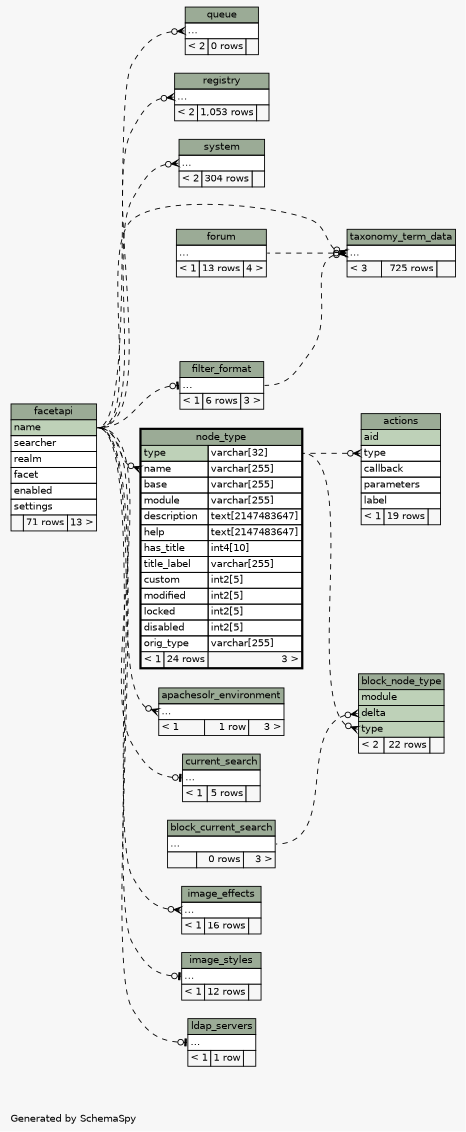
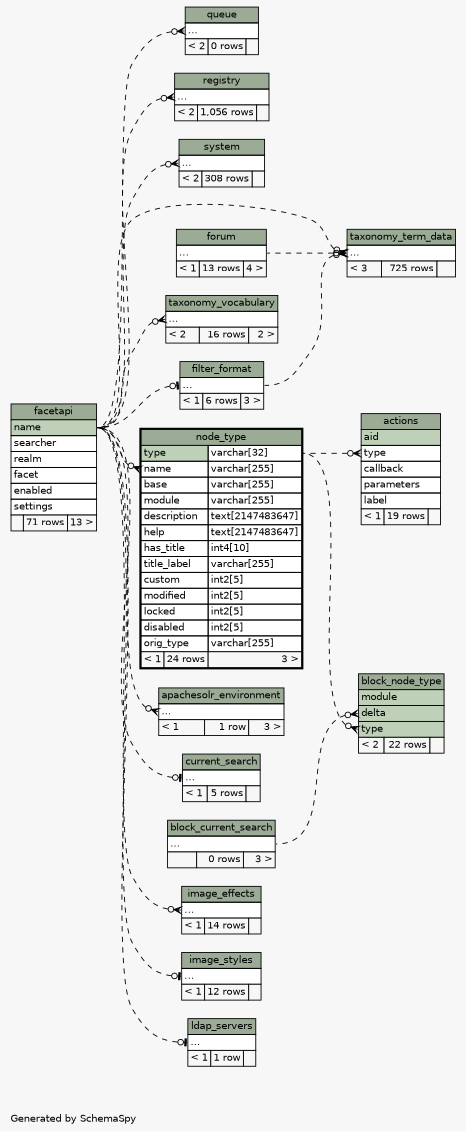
node "registry": text "1,053 rows" -> "1,056 rows"
node "system": text "304 rows" -> "308 rows"
node "taxonomy_vocabulary": added
node "image_effects": text "16 rows" -> "14 rows"
